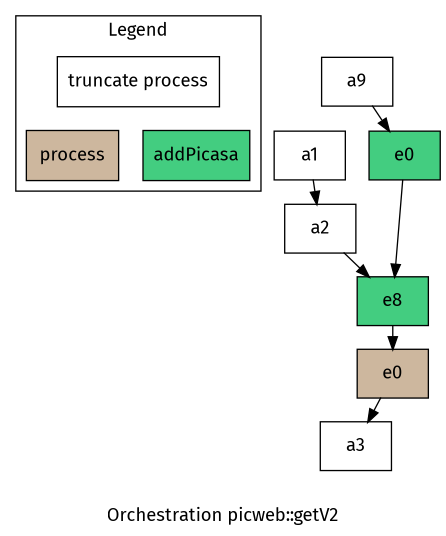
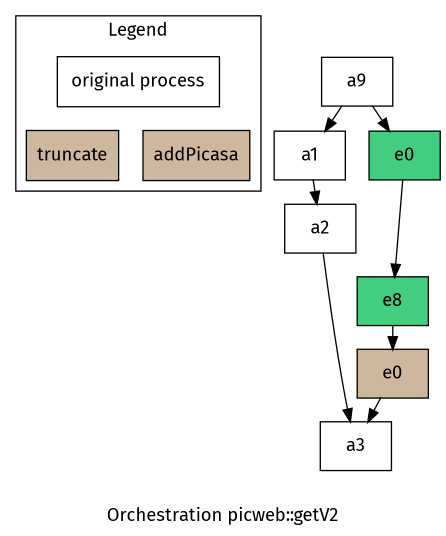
node "truncate process": label "truncate process" -> "original process"
edge "a9" -> "a1": added
node "process": label "process" -> "truncate"
node "addPicasa": fillcolor seagreen3 -> bisque3
edge "a2" -> "e8": now "a2" -> "a3"
